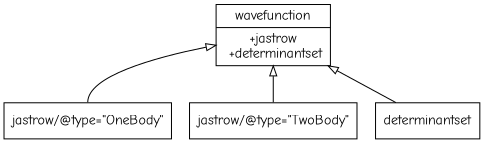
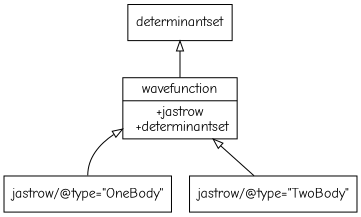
edge "determinantset" -> "wavefunction": reversed
